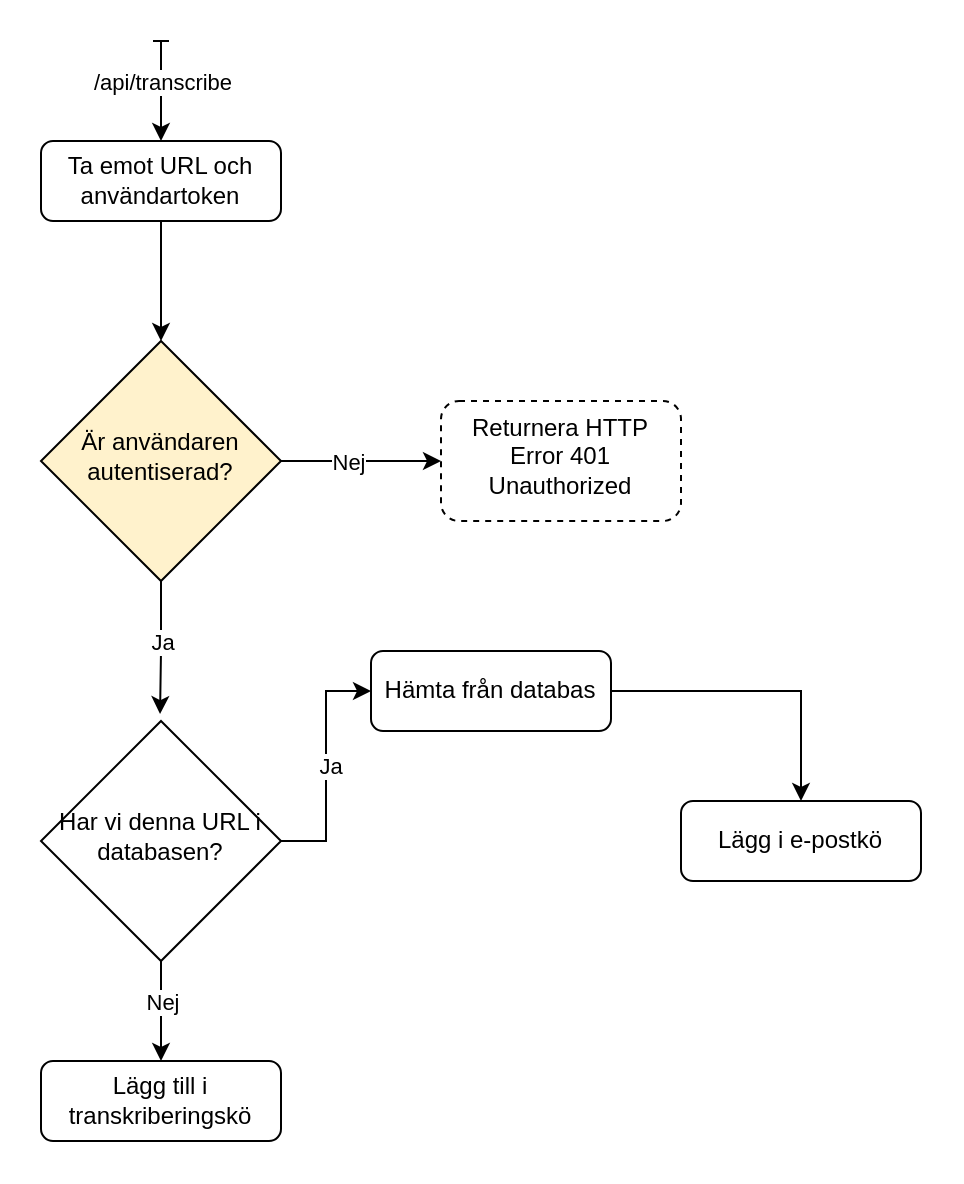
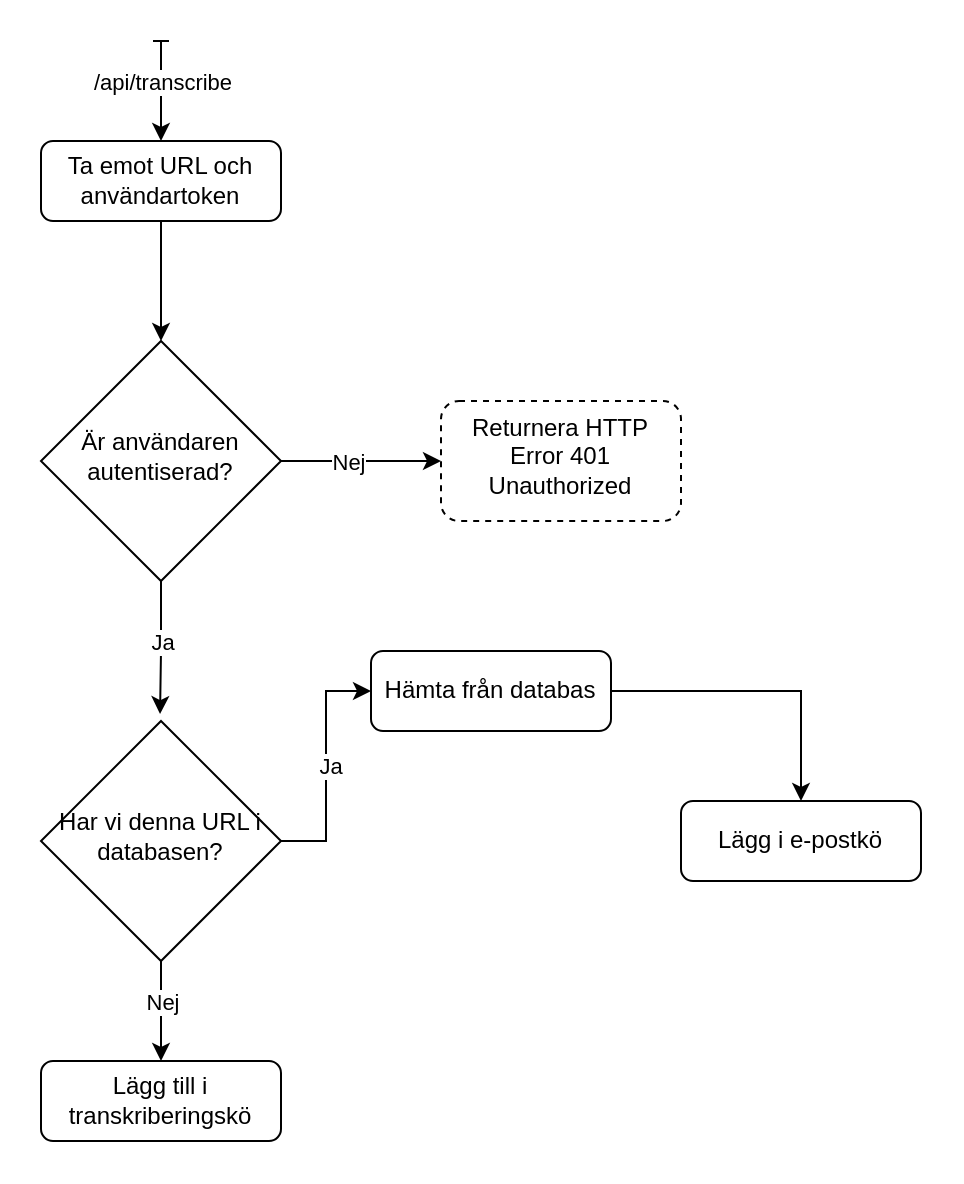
node "Är användaren autentiserad?": fillcolor #fff2cc -> #ffffff
